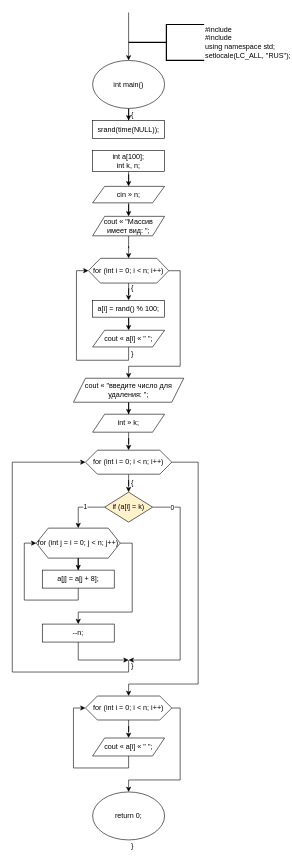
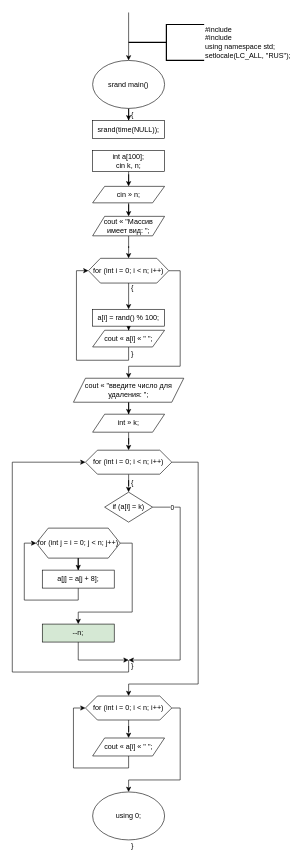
node "int main()": label "int main()" -> "srand main()"
node "int a[100]; int k, n;": label "int a[100]; int k, n;" -> "int a[100]; cin k, n;"
node "a[i] = rand() % 100;": moved (129, 309) -> (129, 318)
edge "if (a[i] = k)" -> "for (int j = i = 0; j < n; j++)": removed, label "1"
node "if (a[i] = k)": fillcolor #fff2cc -> #ffffff
node "--n;": fillcolor #ffffff -> #d5e8d4
node "return 0;": label "return 0;" -> "using 0;"
